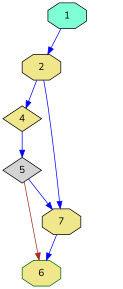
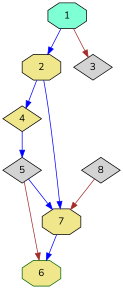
node "3": added
node "8": added
